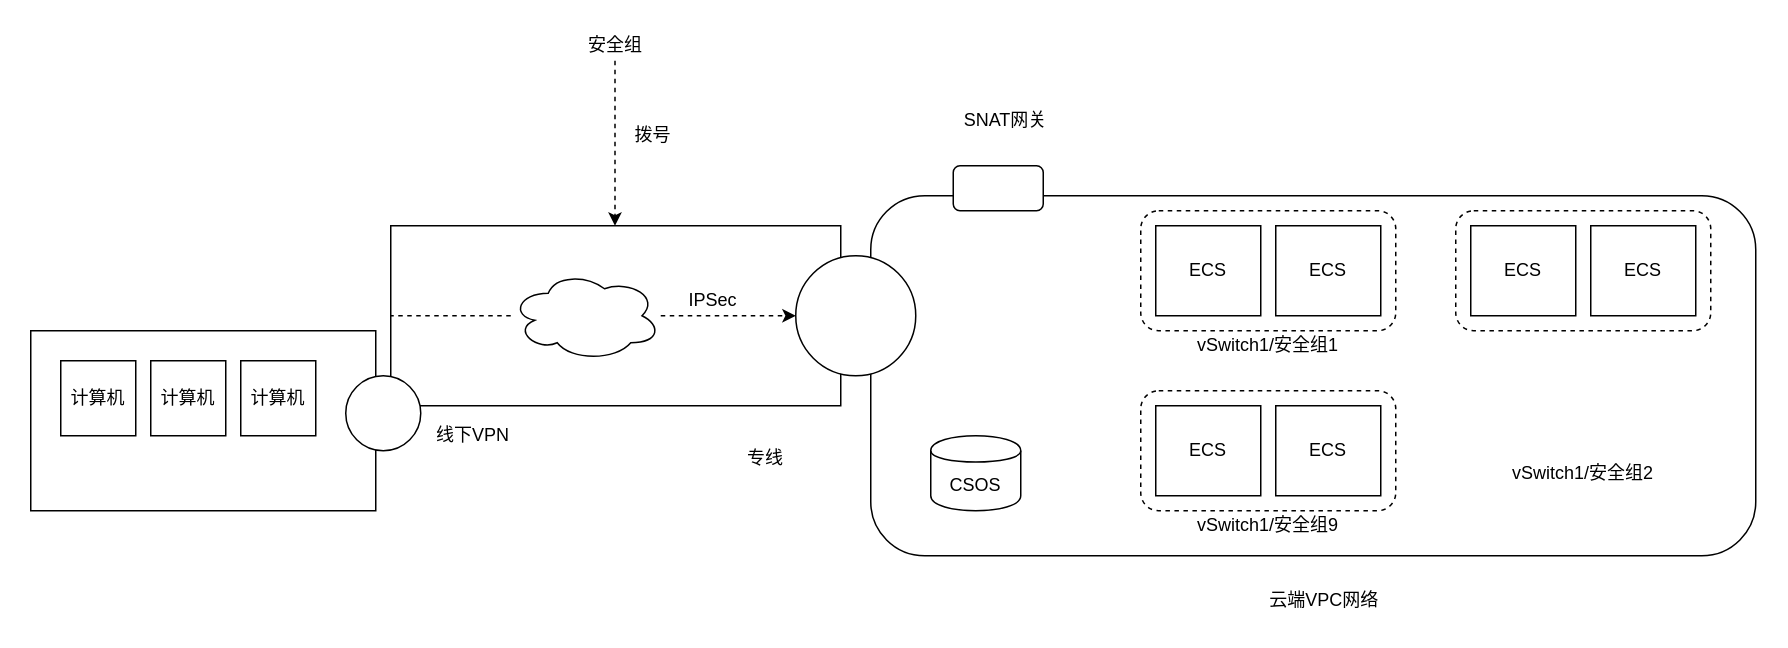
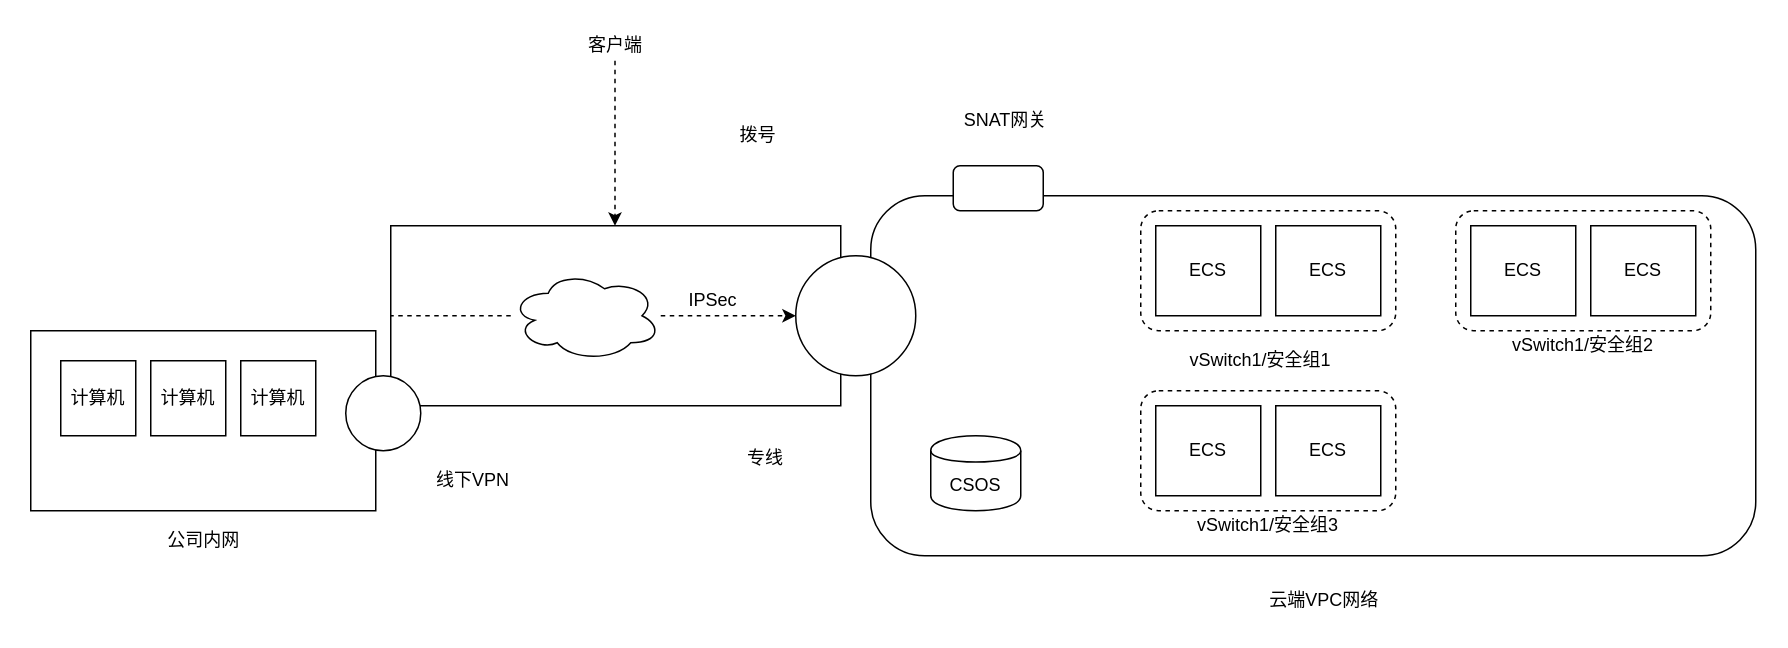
node "安全组": label "安全组" -> "客户端"
node "拨号": moved (653, 136) -> (758, 136)
node "vSwitch1/安全组1": moved (1268, 346) -> (1261, 361)
node "线下VPN": moved (473, 436) -> (473, 481)
node "vSwitch1/安全组2": moved (1583, 473) -> (1583, 346)
node "vSwitch1/安全组9": label "vSwitch1/安全组9" -> "vSwitch1/安全组3"
node "公司内网": added
